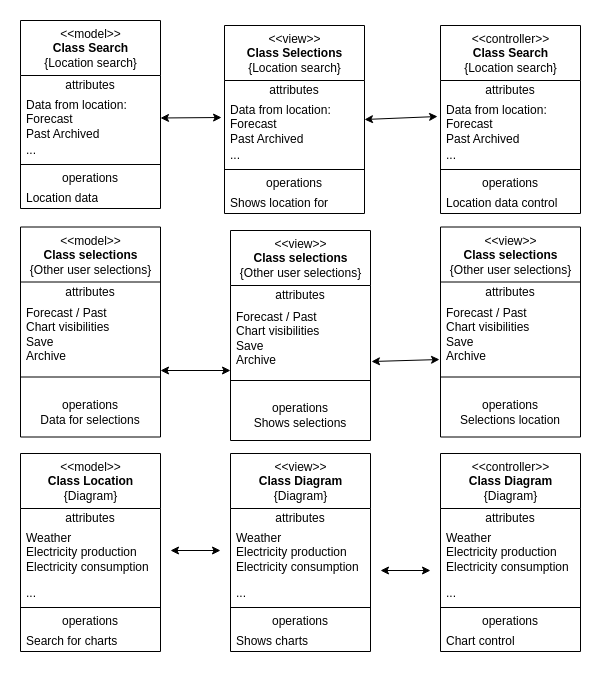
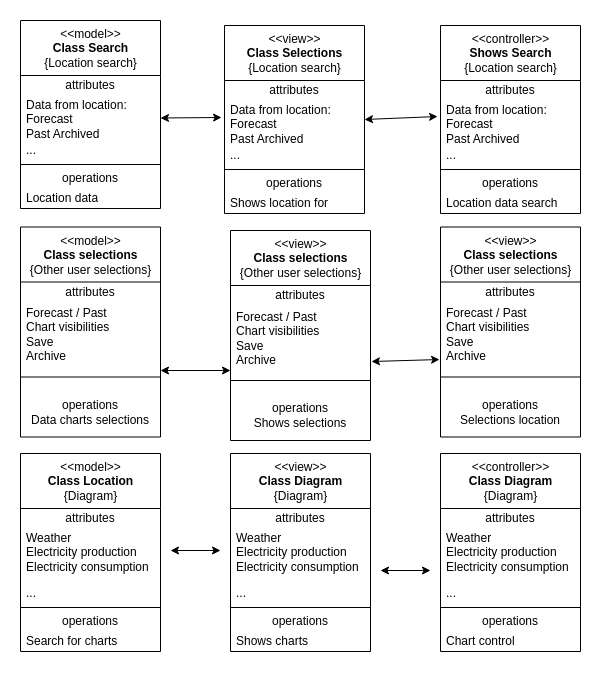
node "<<controller>> Class Search {Location search}": label "<<controller>> Class Search {Location search}" -> "<<controller>> Shows Search {Location search}"
node "Location data control": label "Location data control" -> "Location data search"
node "operations Data for selections": label "operations Data for selections" -> "operations Data charts selections"
